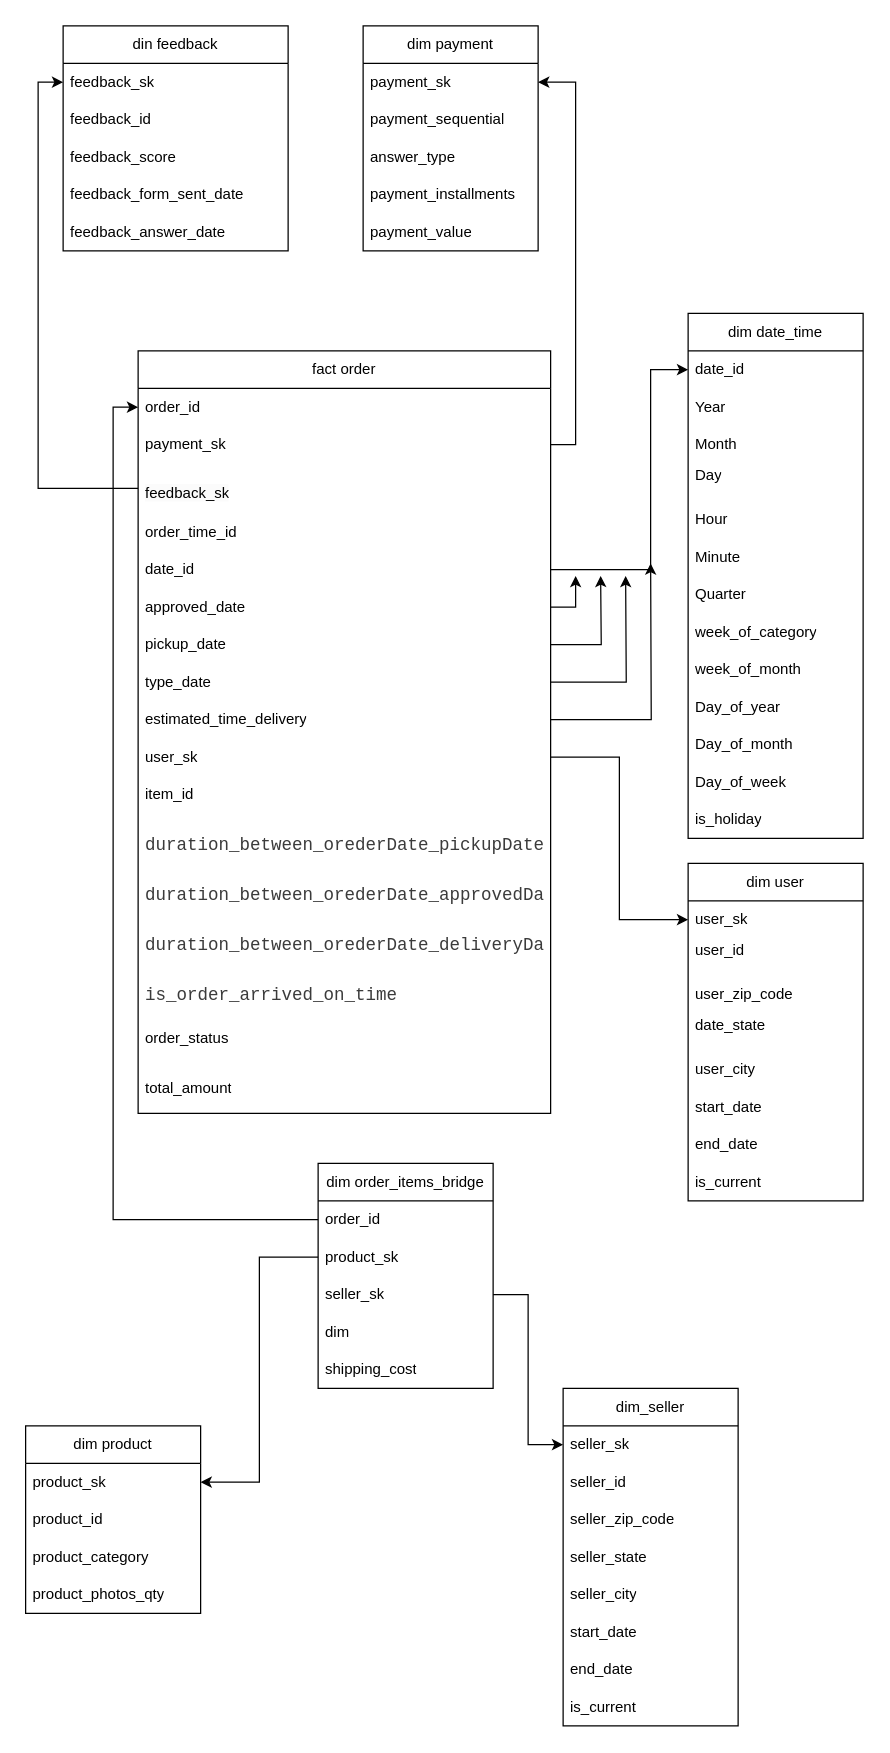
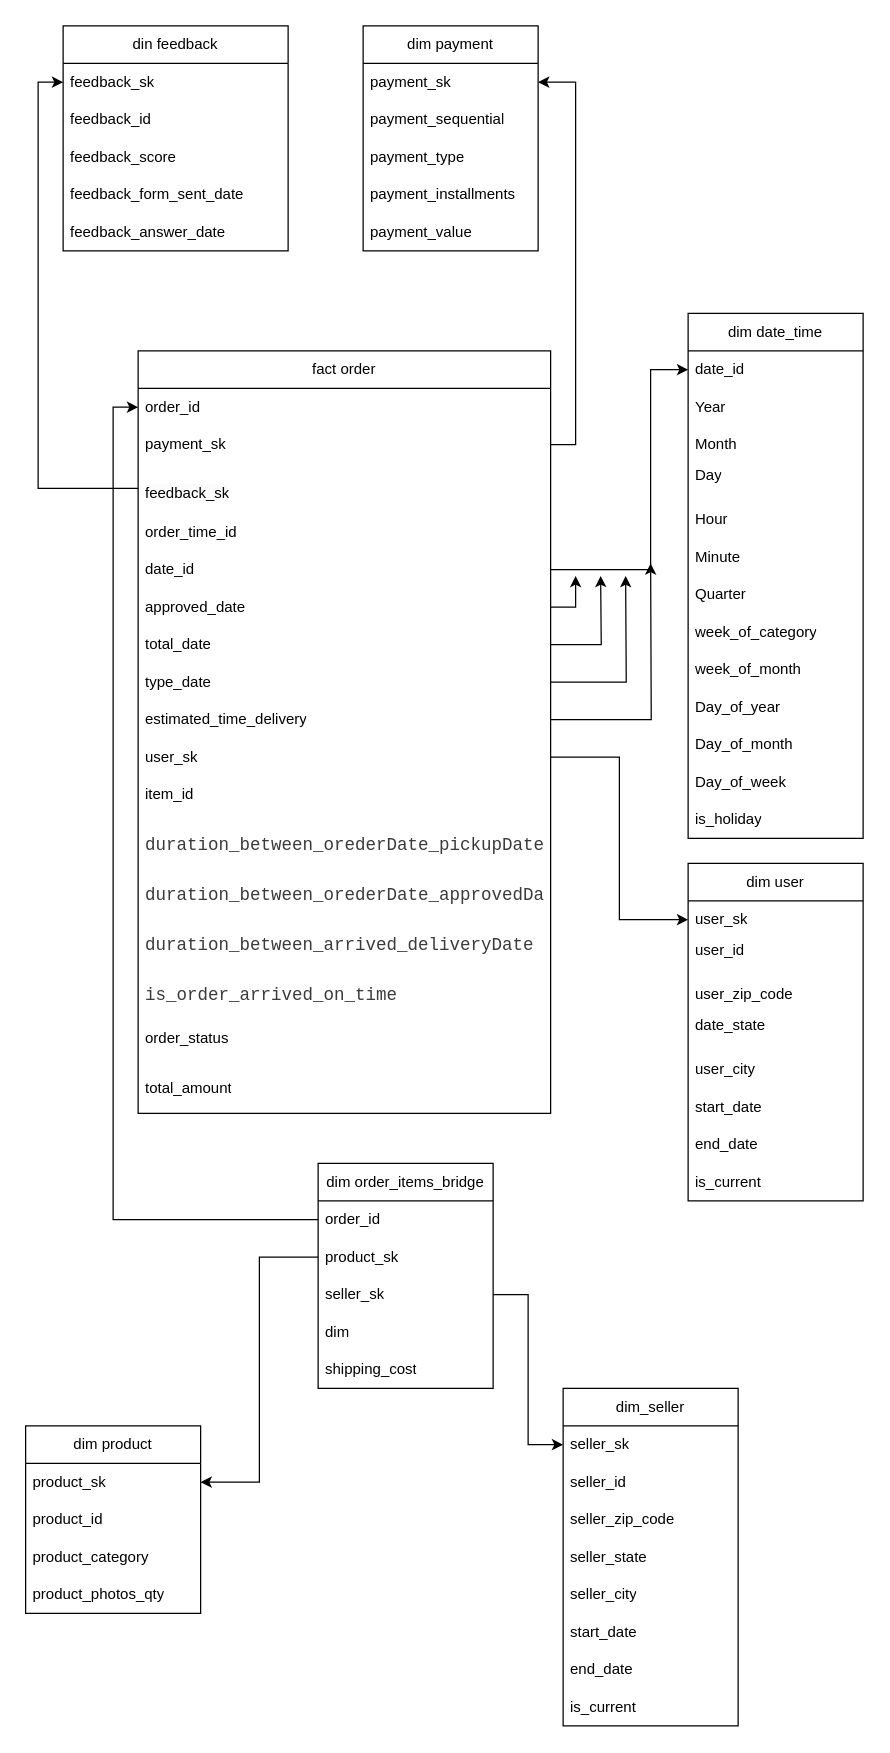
node "answer_type": label "answer_type" -> "payment_type"
node "pickup_date": label "pickup_date" -> "total_date"
node "duration_between_orederDate_deliveryDate": label "duration_between_orederDate_deliveryDate" -> "duration_between_arrived_deliveryDate"
